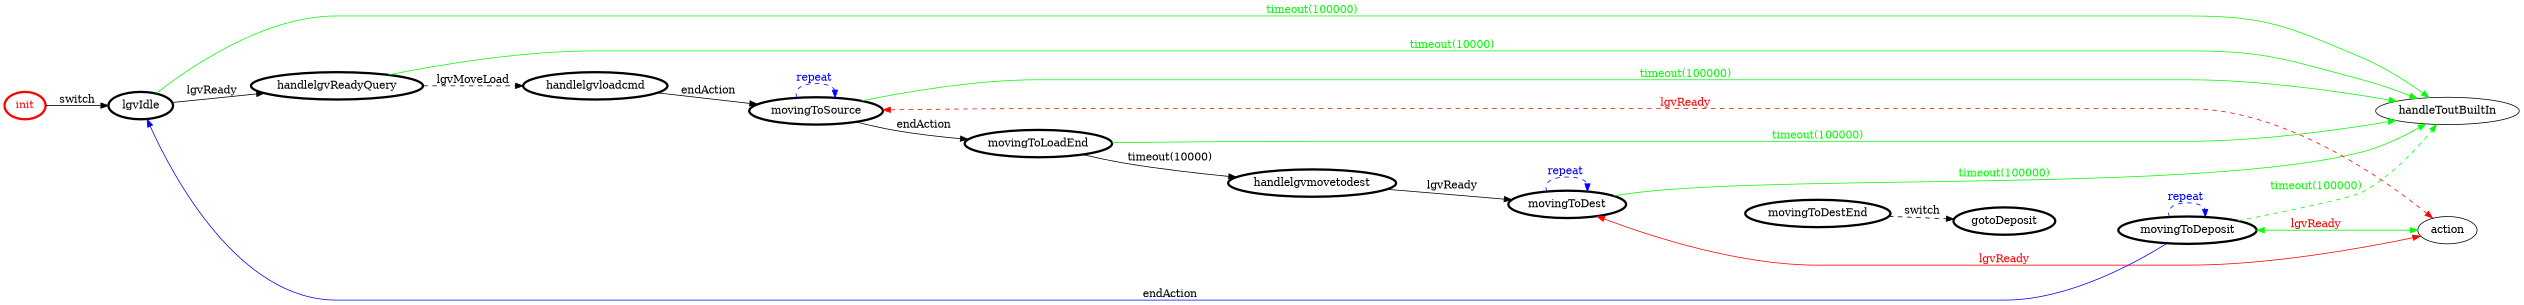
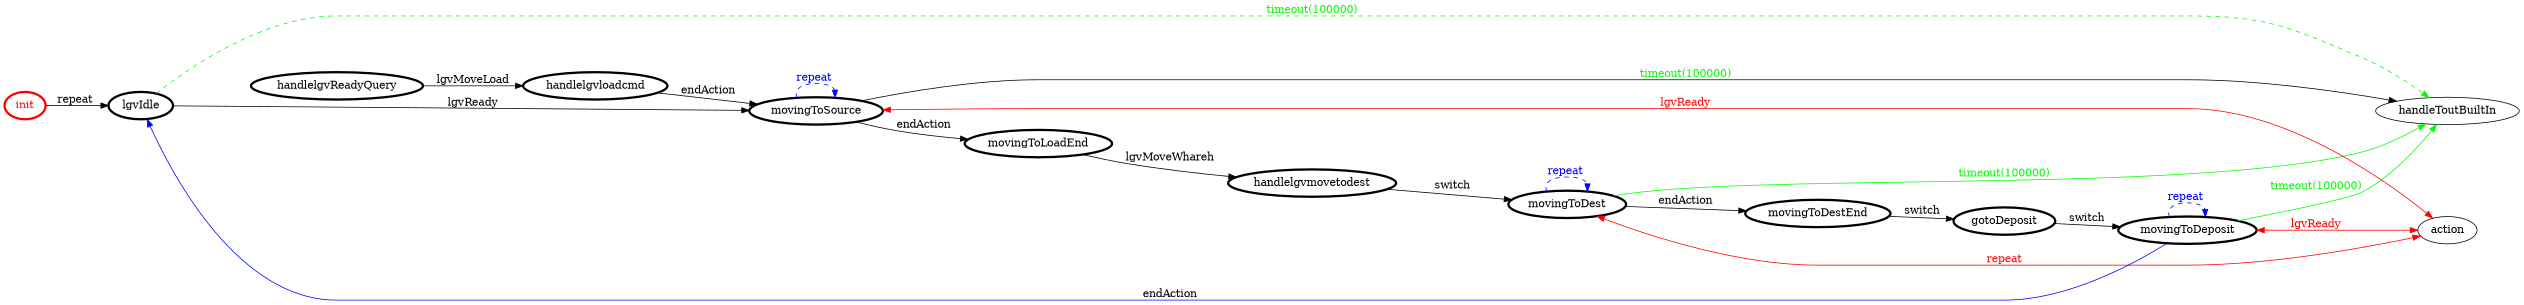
edge "lgvIdle" -> "handleToutBuiltIn": style solid -> dashed
edge "handlelgvReadyQuery" -> "handleToutBuiltIn": removed, label "timeout(10000)"
edge "movingToSource" -> "handleToutBuiltIn": color green -> black
edge "handlelgvReadyQuery" -> "handlelgvloadcmd": style dashed -> solid
edge "lgvIdle" -> "handlelgvReadyQuery": now "lgvIdle" -> "movingToSource"
edge "init" -> "lgvIdle": label "switch" -> "repeat "
edge "movingToSource" -- "action": style dashed -> solid
edge "movingToLoadEnd" -> "handleToutBuiltIn": removed, label "timeout(100000)"
edge "movingToLoadEnd" -> "handlelgvmovetodest": label "timeout(10000)" -> "lgvMoveWhareh"
edge "handlelgvmovetodest" -> "movingToDest": label "lgvReady" -> "switch"
edge "movingToDeposit" -> "handleToutBuiltIn": style dashed -> solid
edge "movingToDest" -> "movingToDestEnd": added, label "endAction"
edge "movingToDestEnd" -> "gotoDeposit": style dashed -> solid
edge "gotoDeposit" -> "movingToDeposit": added, label "switch"
edge "movingToDeposit" -- "action": color green -> red
edge "movingToDest" -- "action": label "lgvReady" -> "repeat"
